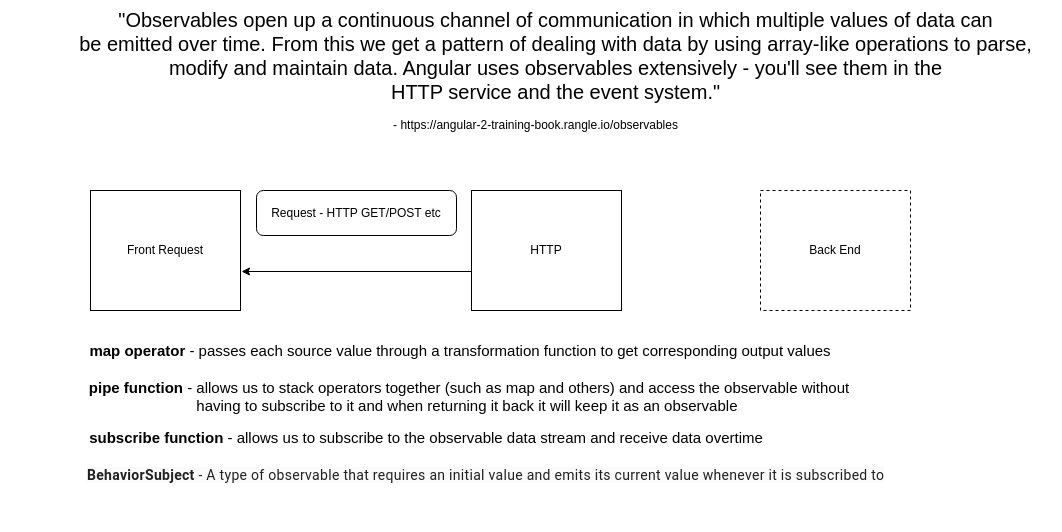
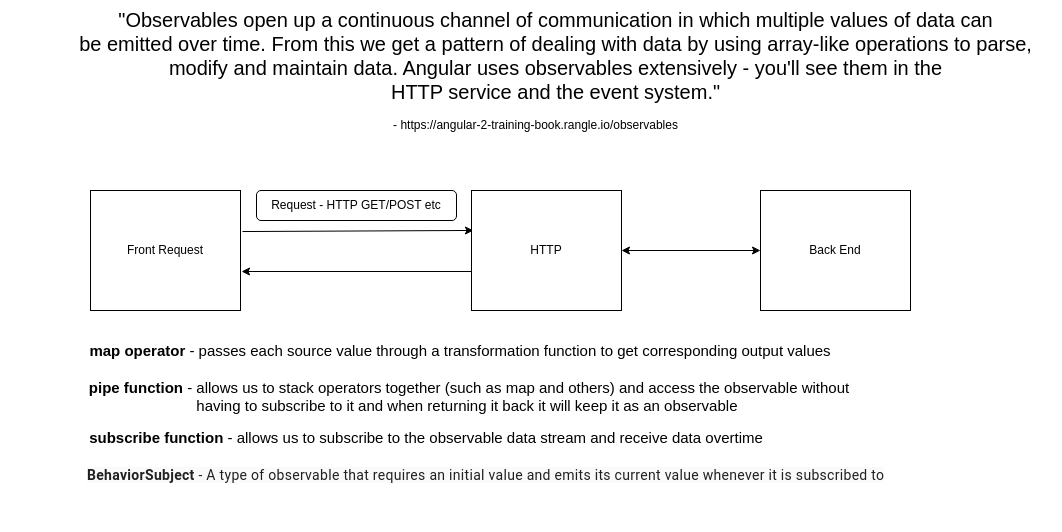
node "Request - HTTP GET/POST etc": size 200x45 -> 200x30
edge "Front Request" -> "HTTP": added
edge "HTTP" -- "Back End": added
node "Back End": style dashed -> solid
